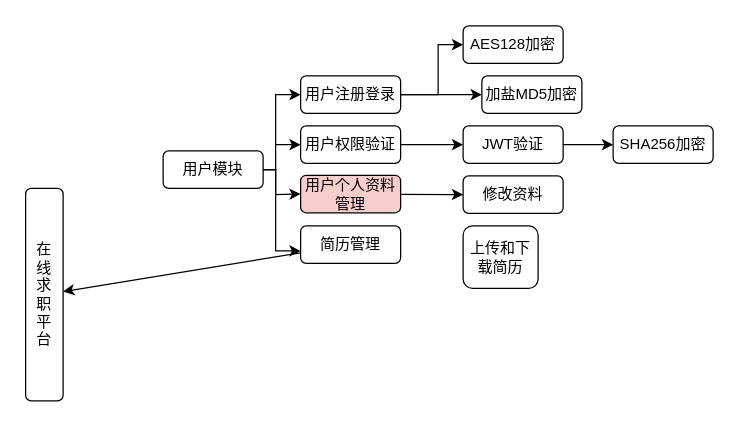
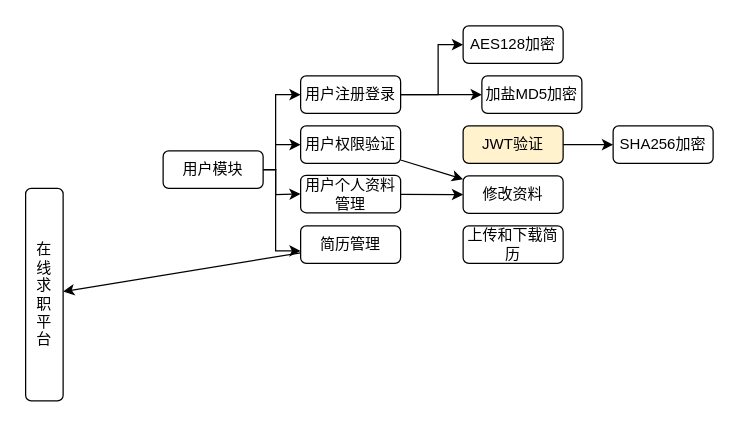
edge "用户权限验证" -> "JWT验证": now "用户权限验证" -> "修改资料"
node "JWT验证": fillcolor #ffffff -> #fff2cc
node "用户个人资料管理": fillcolor #f8cecc -> #ffffff
node "上传和下载简历": size 75x63 -> 100x38
